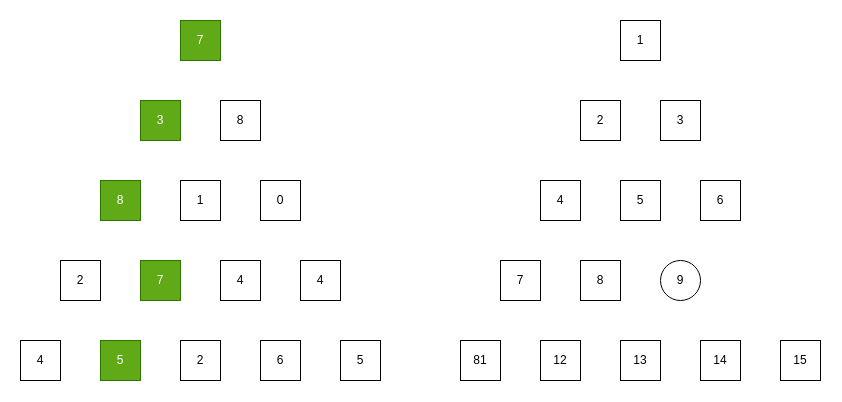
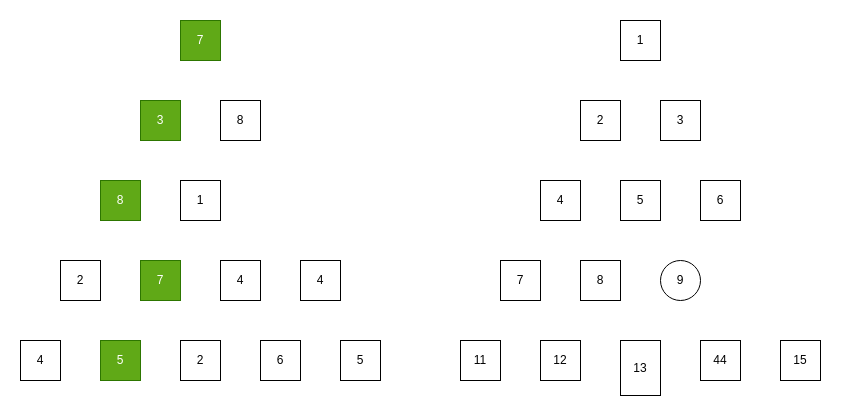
node "0": removed
node "81": label "81" -> "11"
node "13": size 40x40 -> 40x55
node "14": label "14" -> "44"
